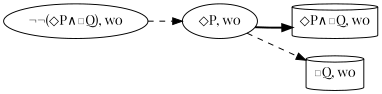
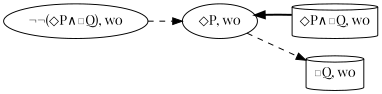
edge "◇P, w0" -> "◇P∧□Q, w0": reversed
